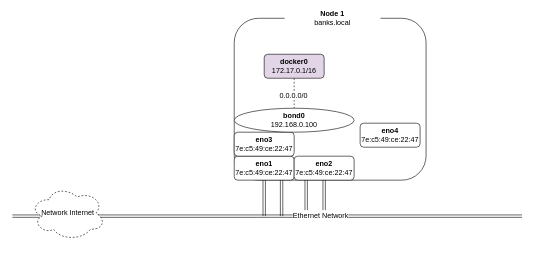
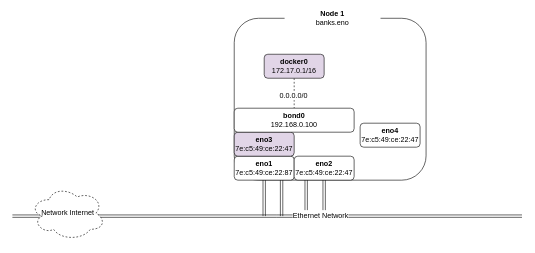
node "Node 1 banks.local": label "Node 1 banks.local" -> "Node 1 banks.eno"
node "bond0 192.168.0.100": shape ellipse -> rounded rectangle
node "eno3 7e:c5:49:ce:22:47": fillcolor #ffffff -> #e1d5e7
node "eno1 7e:c5:49:ce:22:47": label "eno1 7e:c5:49:ce:22:47" -> "eno1 7e:c5:49:ce:22:87"
